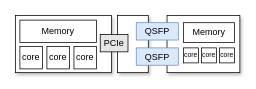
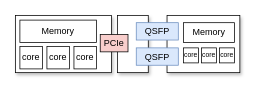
node "PCIe": fillcolor #e6e6e6 -> #f8cecc
